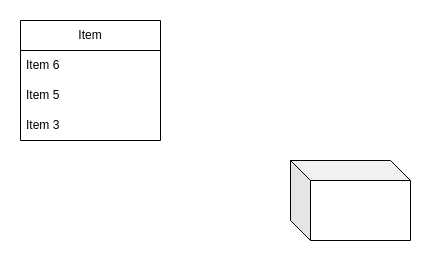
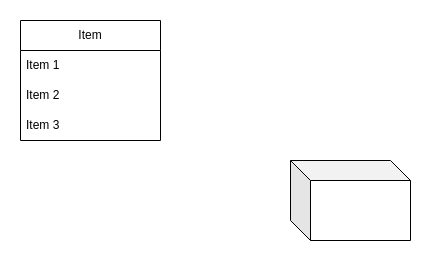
node "Item 6": label "Item 6" -> "Item 1"
node "Item 5": label "Item 5" -> "Item 2"
